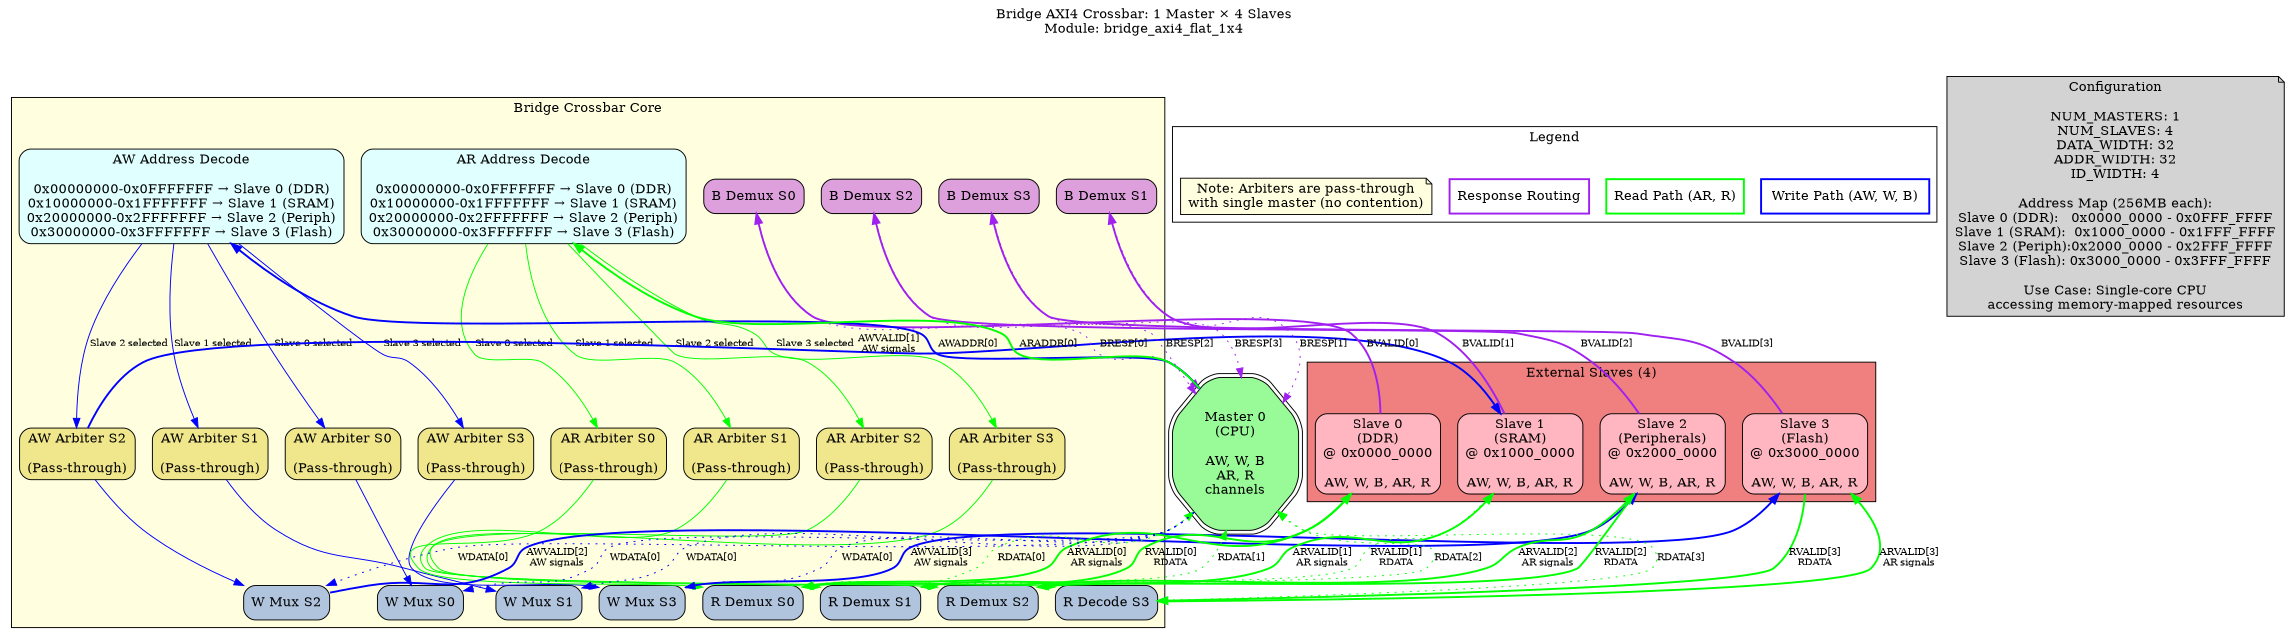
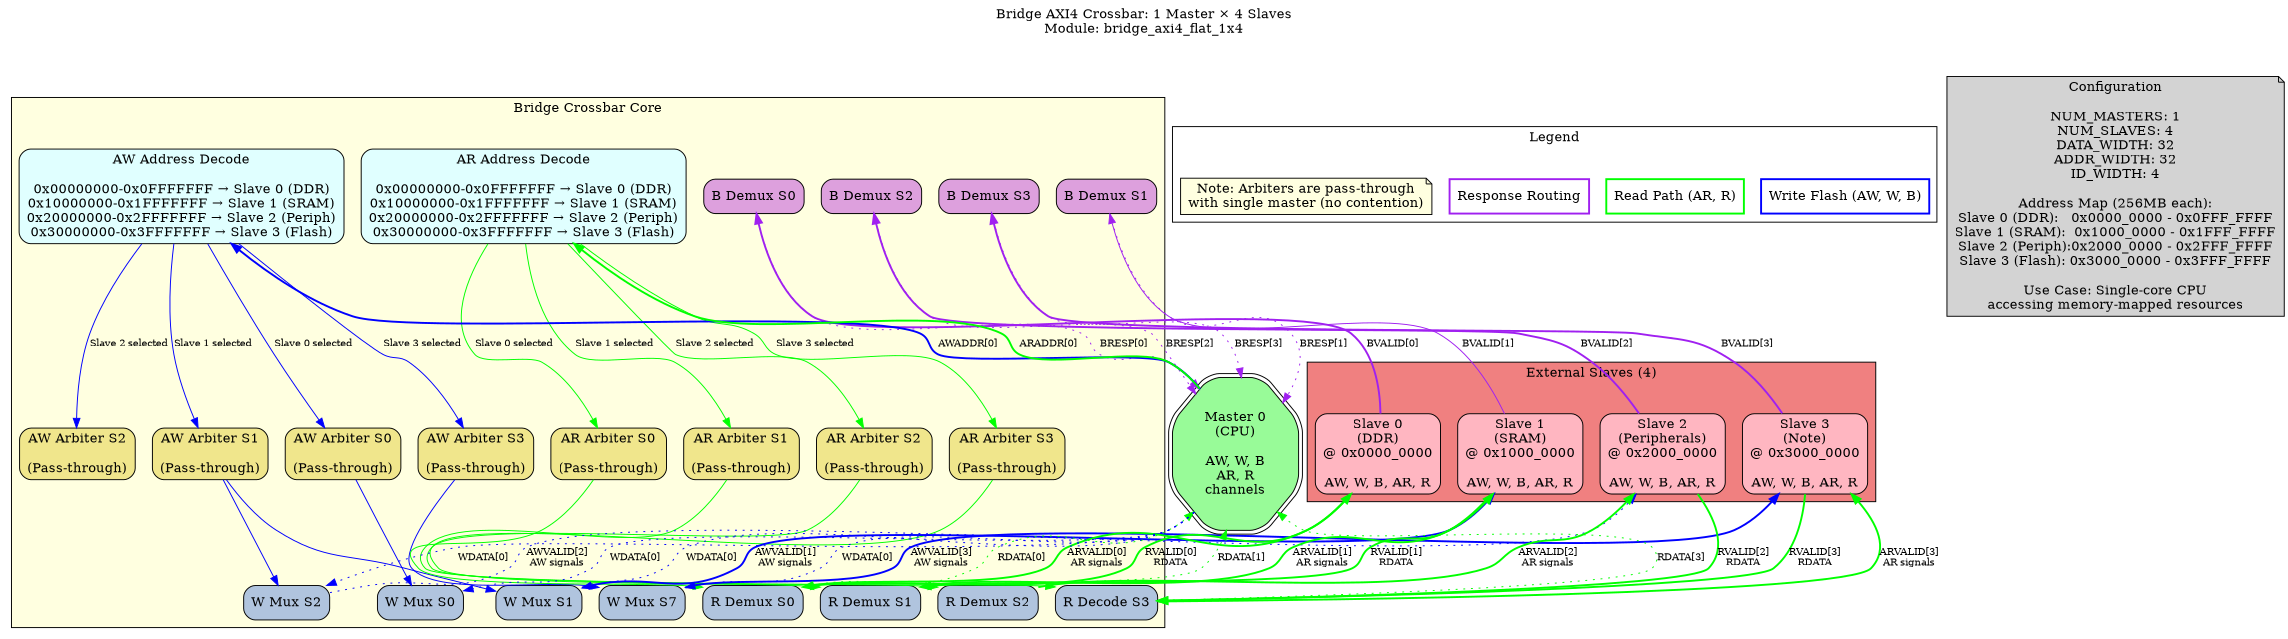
node "Write Path (AW, W, B)": label "Write Path (AW, W, B)" -> "Write Flash (AW, W, B)"
edge "Slave 1 (SRAM) @ 0x1000_0000 AW, W, B, AR, R" -> "B Demux S1": style bold -> solid
edge "AW Arbiter S2 (Pass-through)" -> "Slave 1 (SRAM) @ 0x1000_0000 AW, W, B, AR, R": now "W Mux S1" -> "Slave 1 (SRAM) @ 0x1000_0000 AW, W, B, AR, R"
node "Slave 3 (Flash) @ 0x3000_0000 AW, W, B, AR, R": label "Slave 3 (Flash) @ 0x3000_0000 AW, W, B, AR, R" -> "Slave 3 (Note) @ 0x3000_0000 AW, W, B, AR, R"
edge "W Mux S2" -> "Slave 2 (Peripherals) @ 0x2000_0000 AW, W, B, AR, R": style bold -> dotted
edge "AW Arbiter S2 (Pass-through)" -> "W Mux S2": now "AW Arbiter S1 (Pass-through)" -> "W Mux S2"
edge "Slave 1 (SRAM) @ 0x1000_0000 AW, W, B, AR, R" -> "R Demux S1": style dotted -> bold
edge "R Demux S2" -> "Master 0 (CPU) AW, W, B AR, R channels": removed, label "RDATA[2]"
edge "Slave 2 (Peripherals) @ 0x2000_0000 AW, W, B, AR, R" -> "R Demux S2": now "Slave 2 (Peripherals) @ 0x2000_0000 AW, W, B, AR, R" -> "R Decode S3"
node "W Mux S3": label "W Mux S3" -> "W Mux S7"
